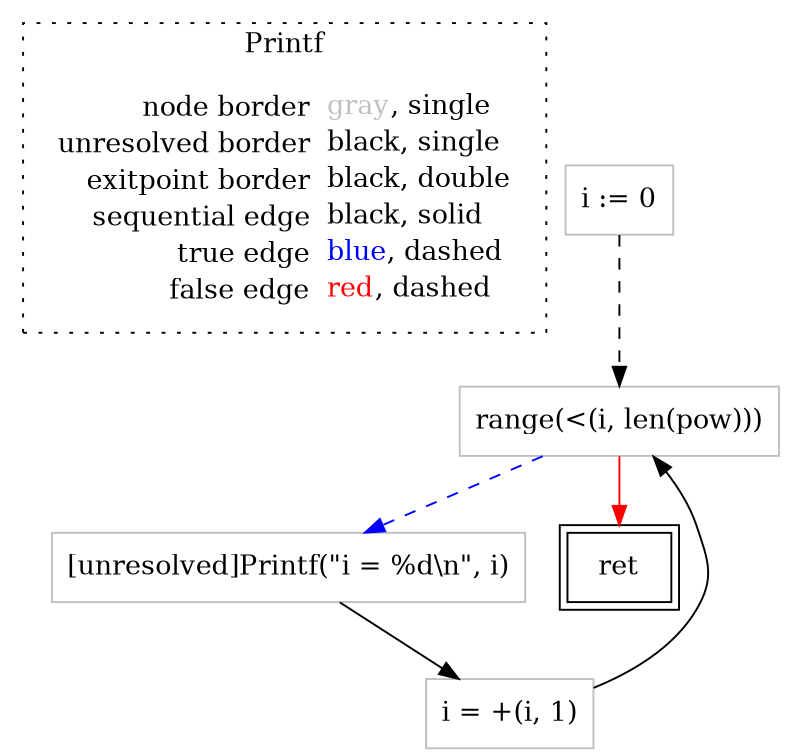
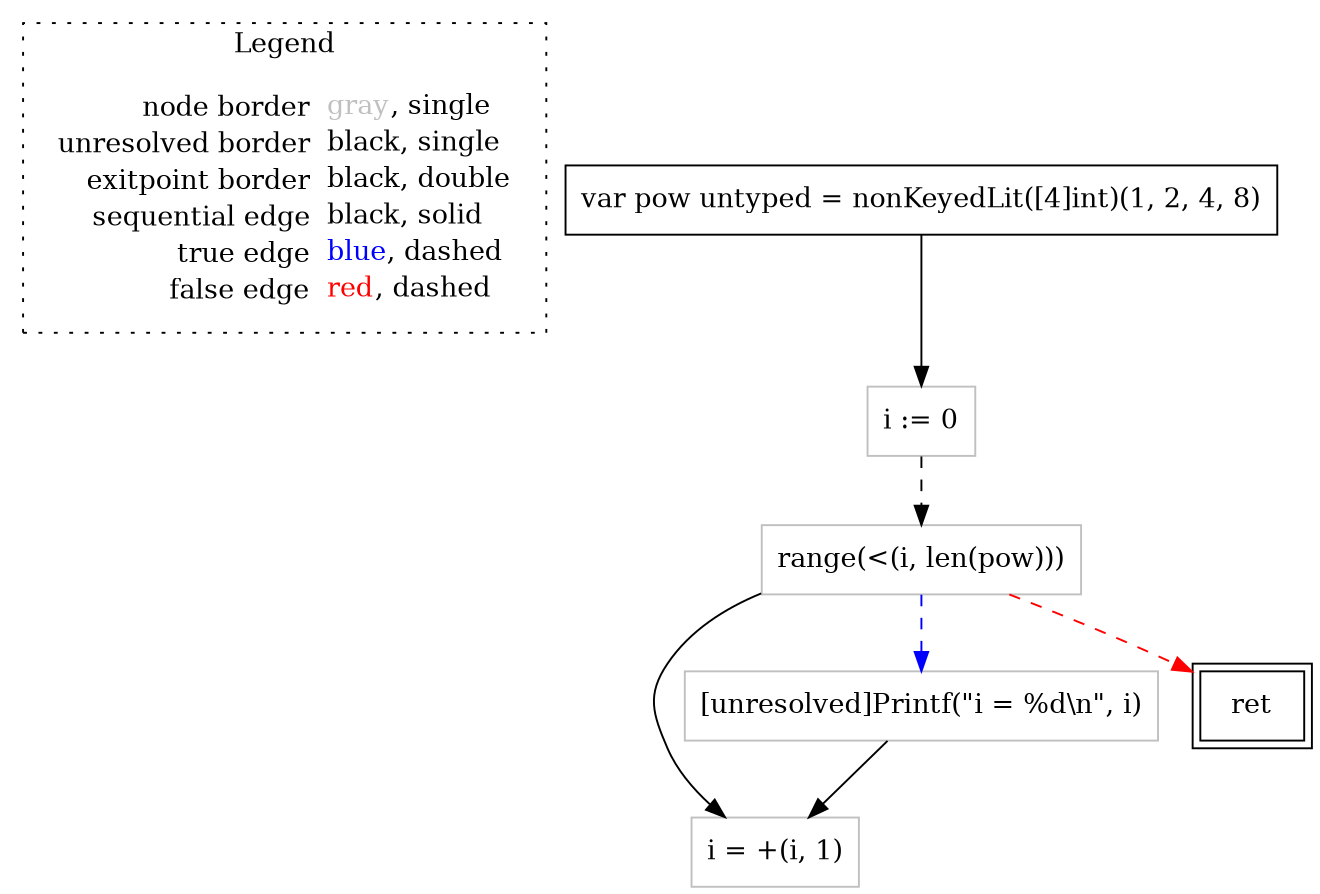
cluster "Printf": label "Printf" -> "Legend"
node "var pow untyped = nonKeyedLit([4]int)(1, 2, 4, 8)": added
edge "range(<(i, len(pow)))" -> "ret": style solid -> dashed
edge "i = +(i, 1)" -> "range(<(i, len(pow)))": reversed
